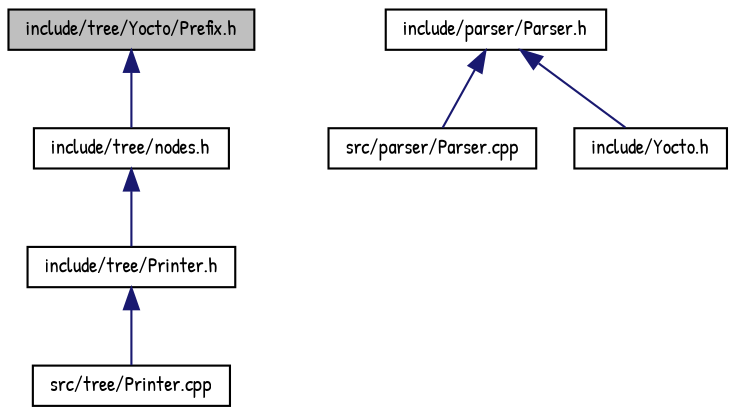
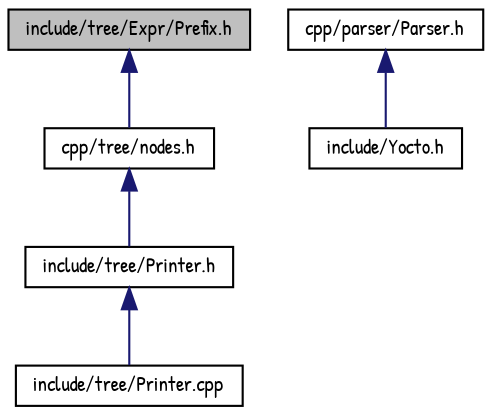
node "include/tree/Yocto/Prefix.h": label "include/tree/Yocto/Prefix.h" -> "include/tree/Expr/Prefix.h"
node "include/parser/Parser.h": label "include/parser/Parser.h" -> "cpp/parser/Parser.h"
node "include/tree/nodes.h": label "include/tree/nodes.h" -> "cpp/tree/nodes.h"
node "src/parser/Parser.cpp": removed
node "src/tree/Printer.cpp": label "src/tree/Printer.cpp" -> "include/tree/Printer.cpp"
